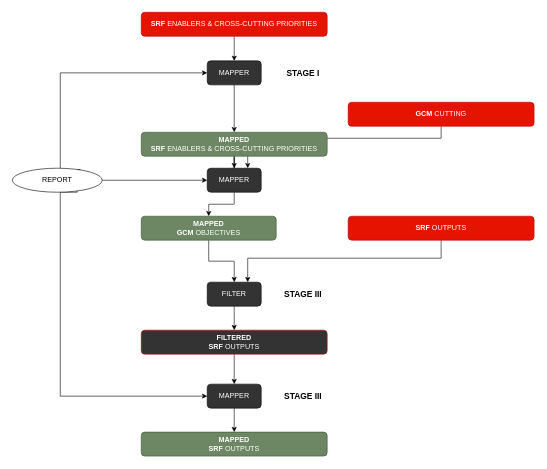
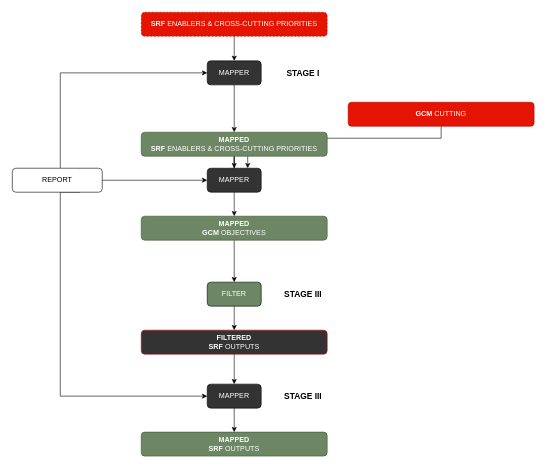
node "SRF ENABLERS & CROSS-CUTTING PRIORITIES": style solid -> dashed
node "REPORT": shape ellipse -> rounded rectangle
node "MAPPED GCM OBJECTIVES": size 135x24 -> 186x24
node "SRF OUTPUTS": removed
edge "SRF OUTPUTS" -> "FILTER": removed
node "FILTER": fillcolor #333333 -> #6d8764
